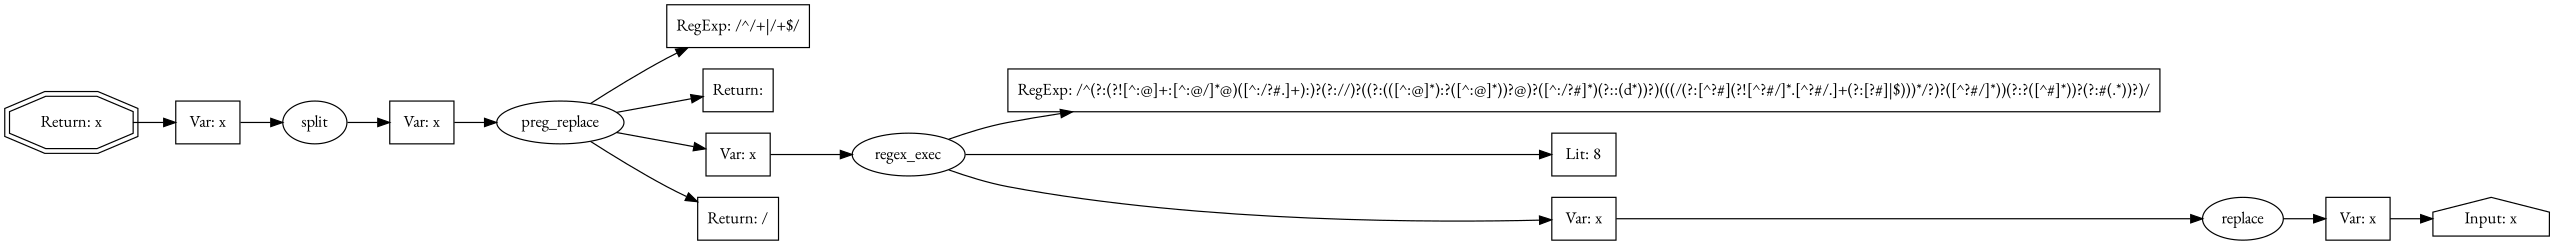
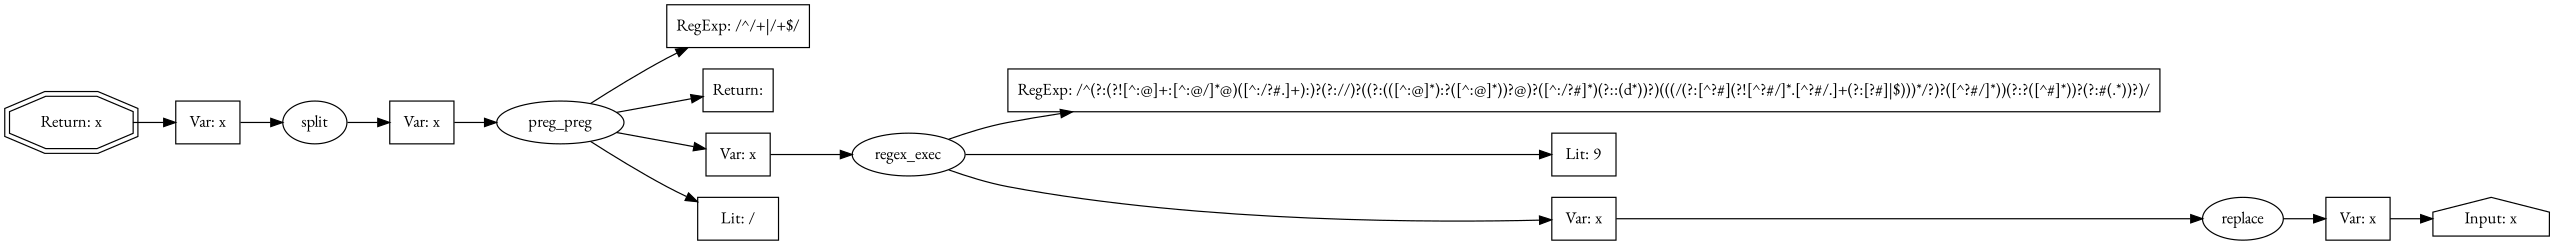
node "preg_replace": label "preg_replace" -> "preg_preg"
node "Lit: 8": label "Lit: 8" -> "Lit: 9"
node "Return: /": label "Return: /" -> "Lit: /"
